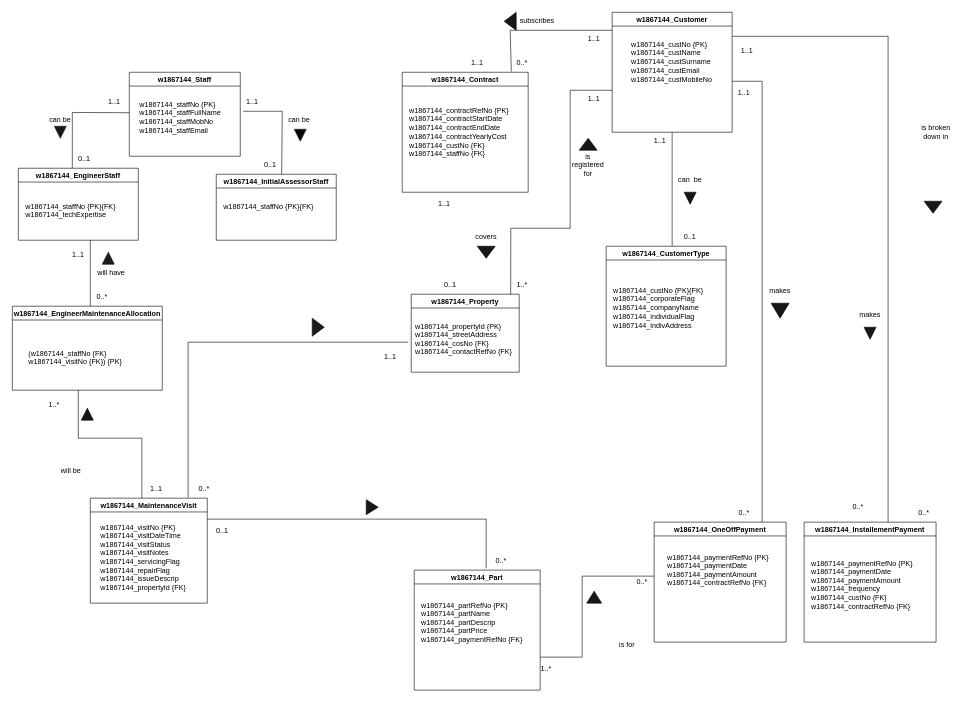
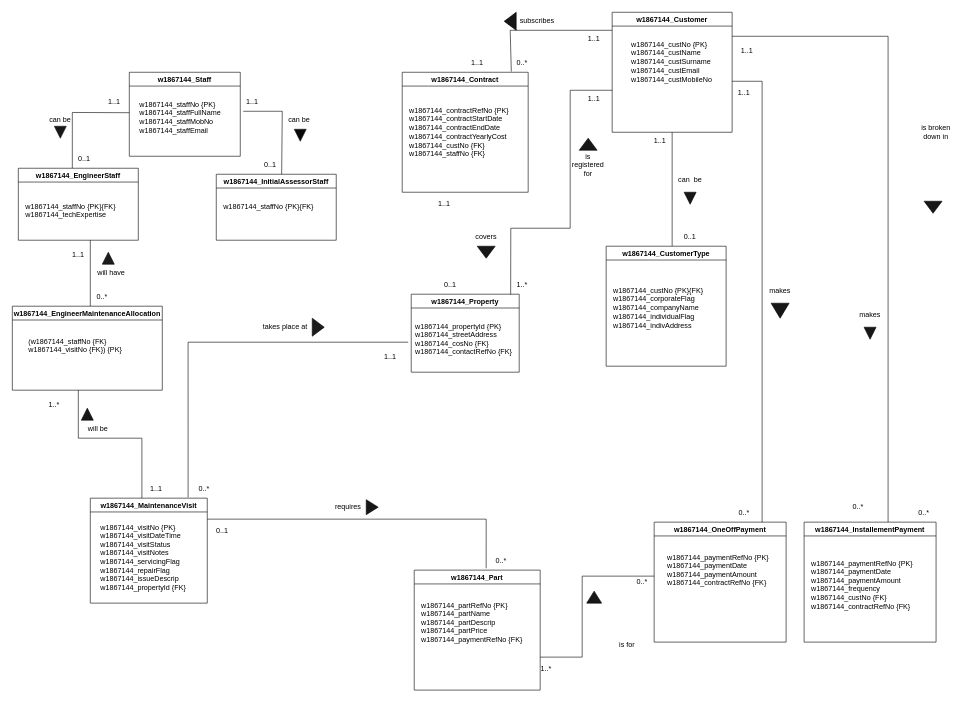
node "takes place at": added
node "(w1867144_staffNo {FK} w1867144_visitNo {FK}) {PK}": moved (84, 360) -> (84, 348)
node "will be": moved (71, 471) -> (98, 429)
node "requires": added
